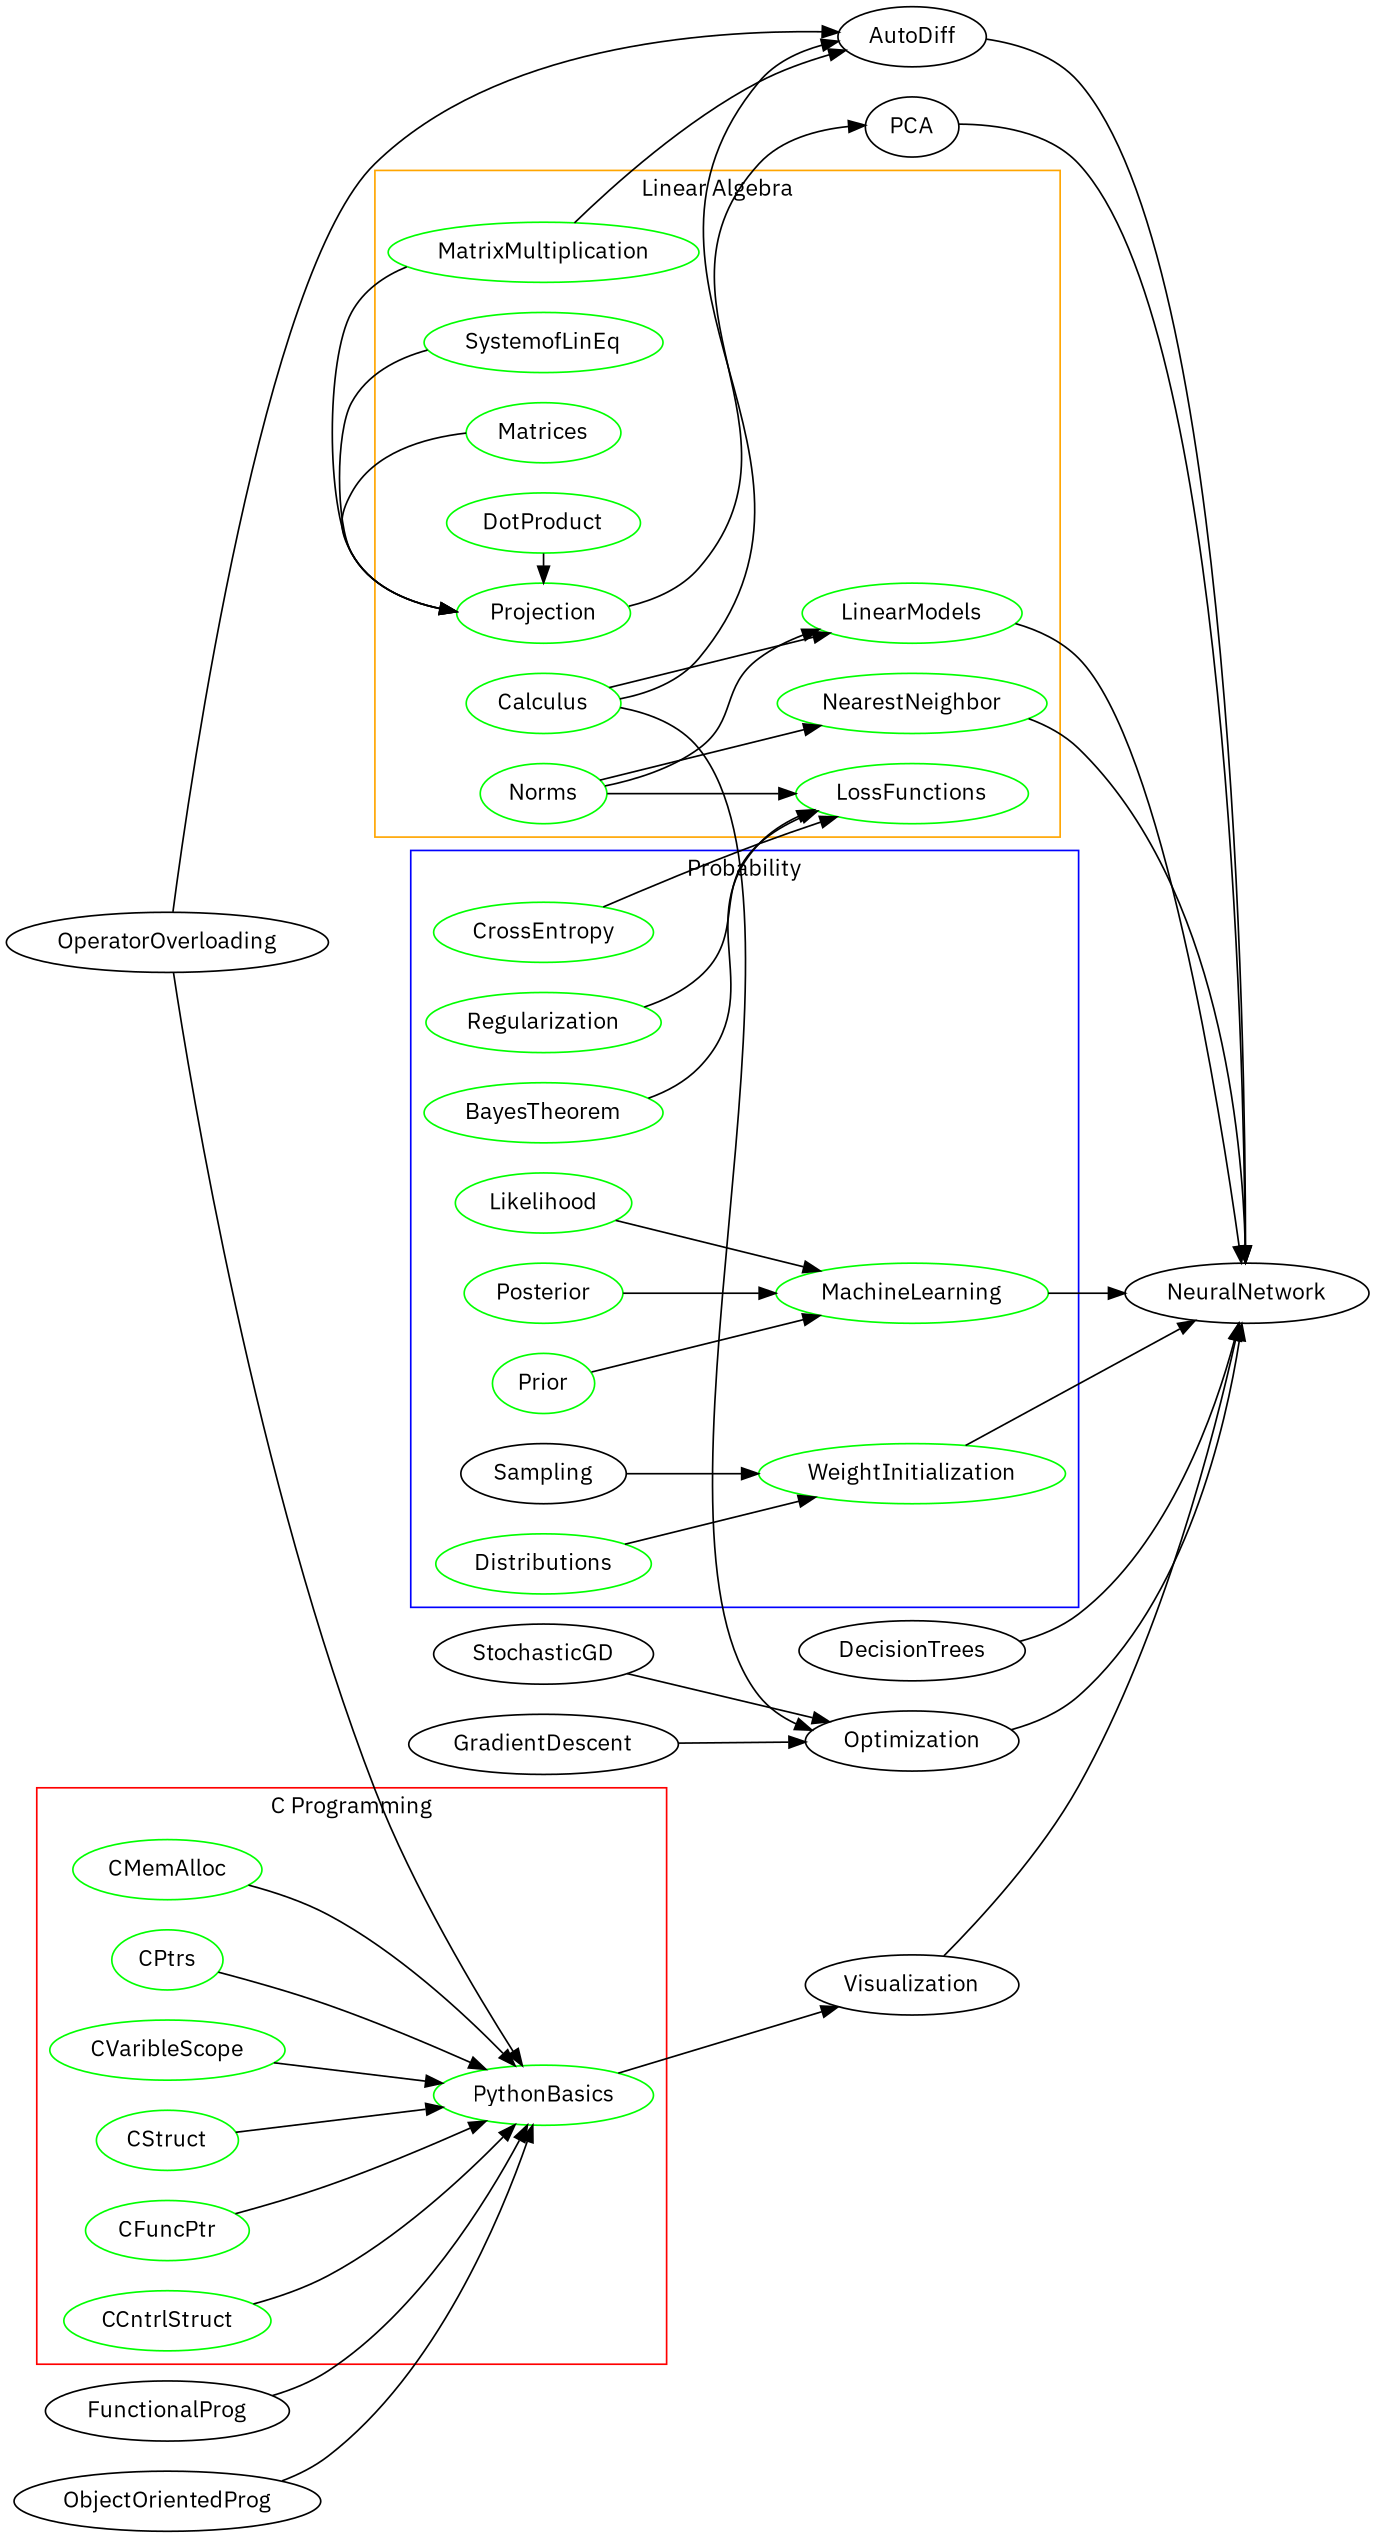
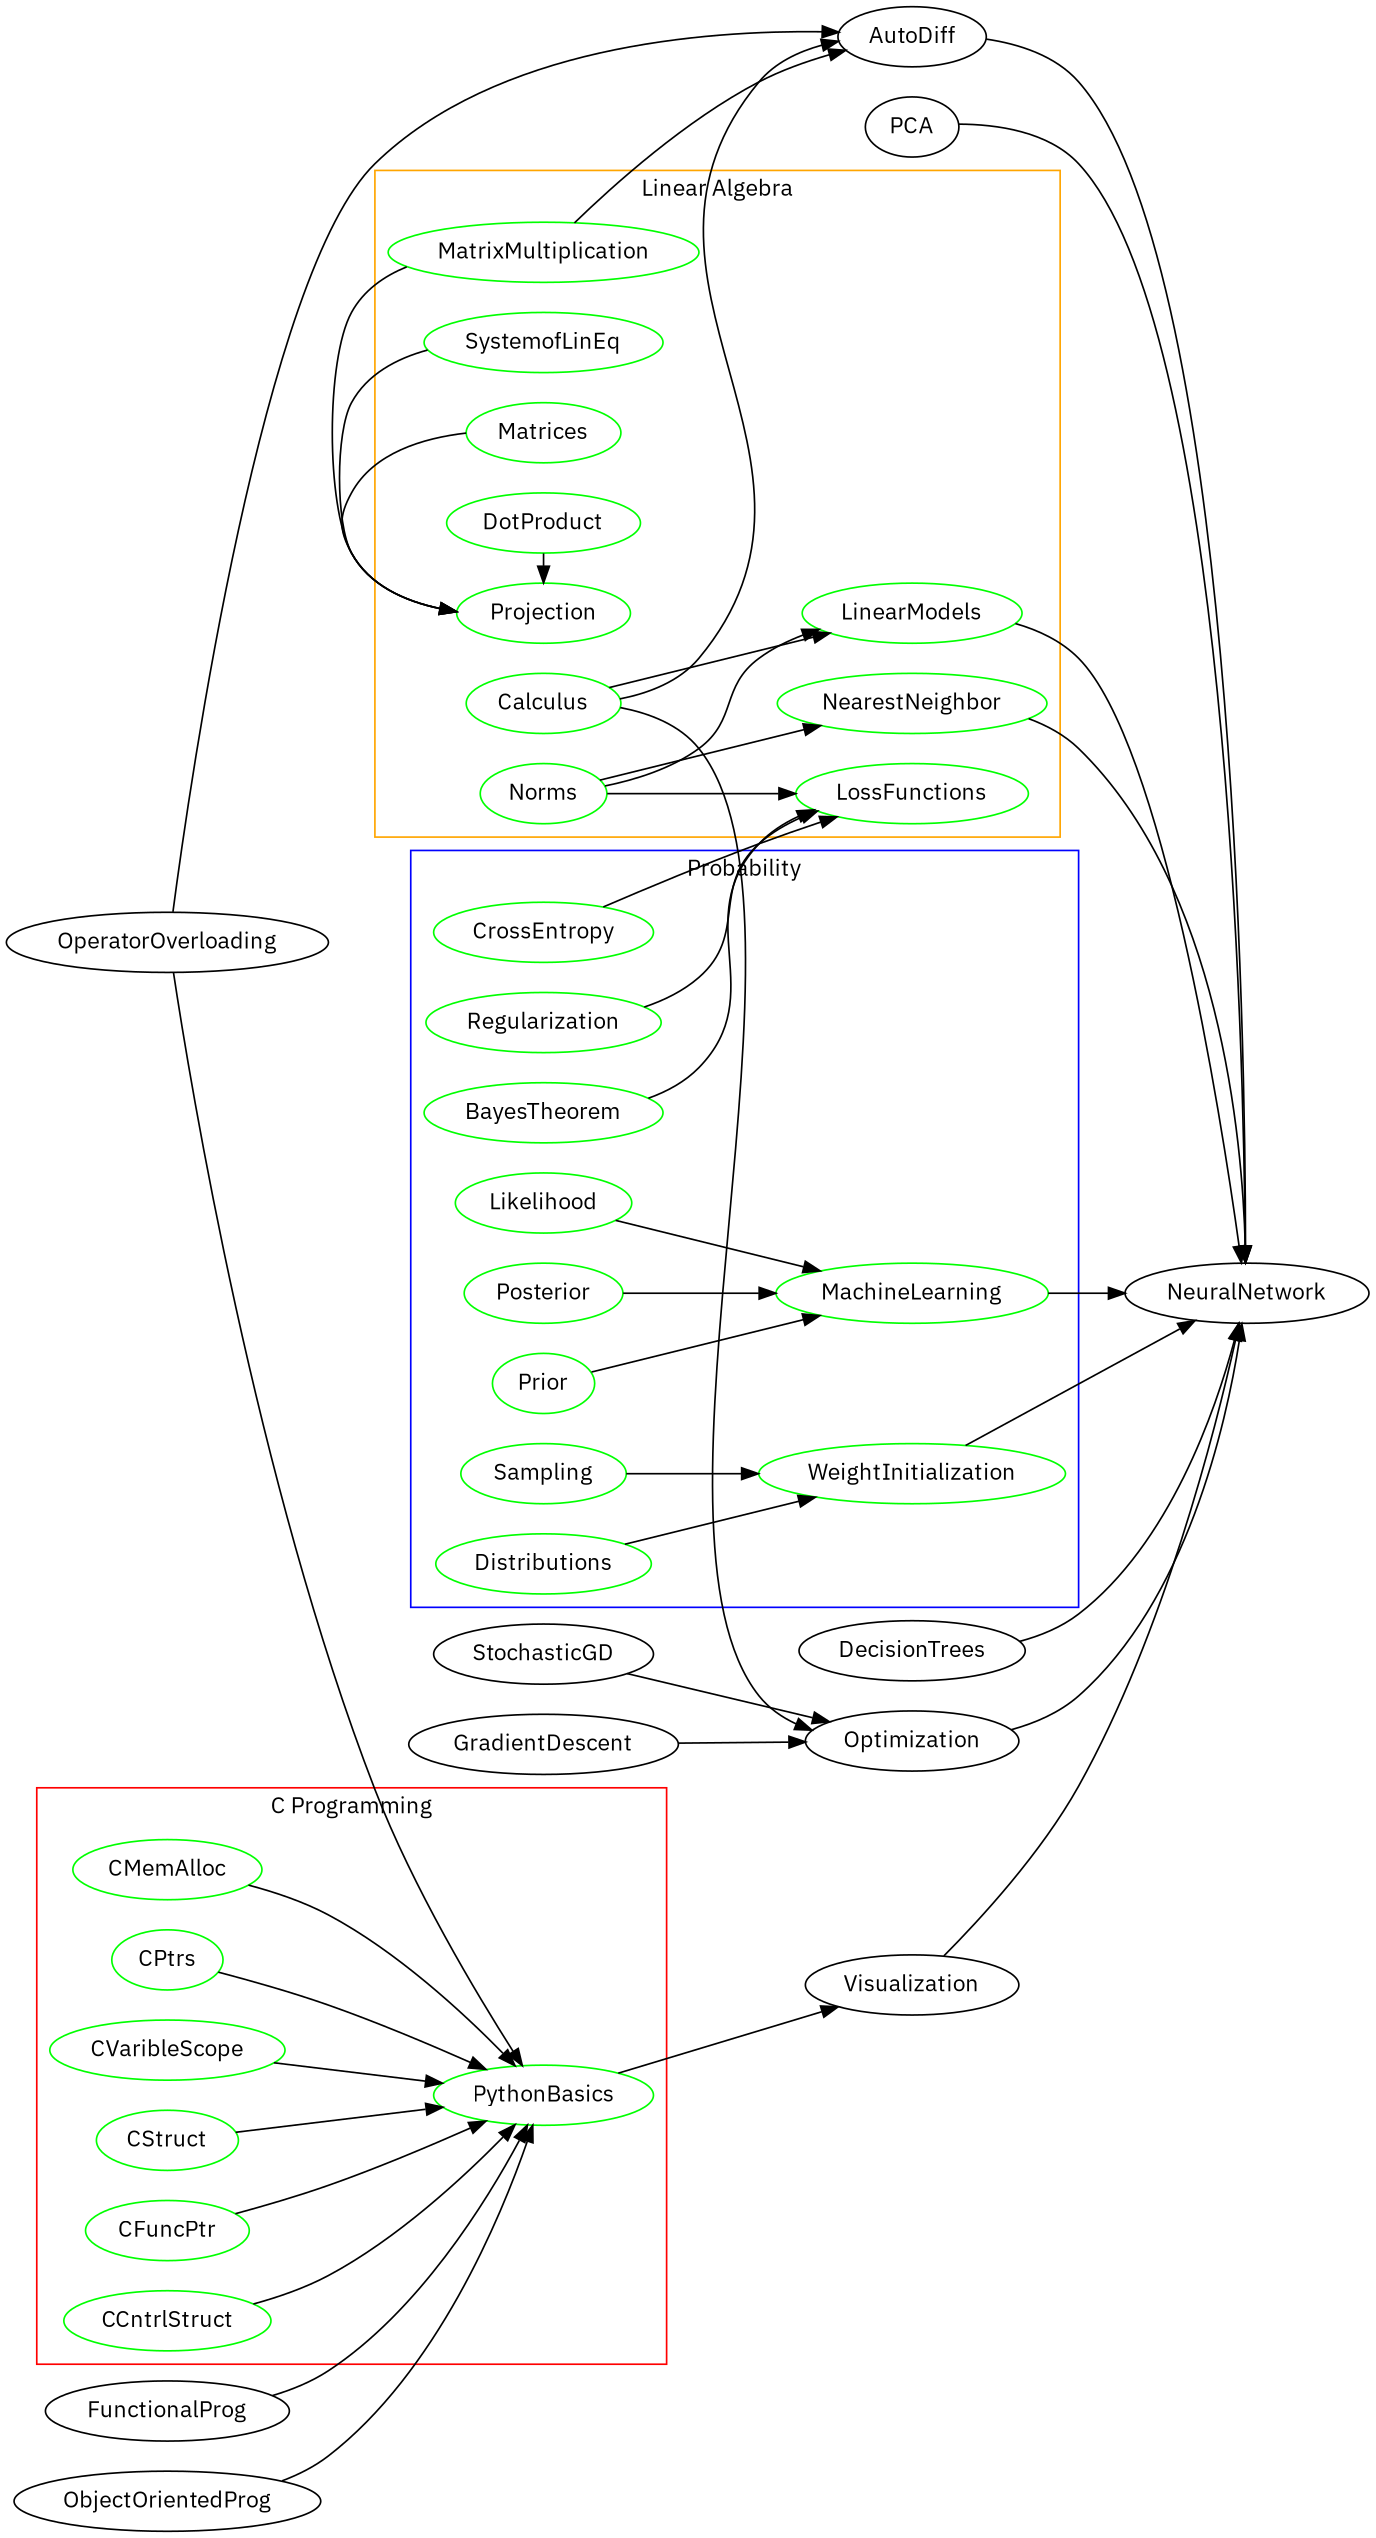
edge "Projection" -> "PCA": removed
node "Sampling": color black -> green
